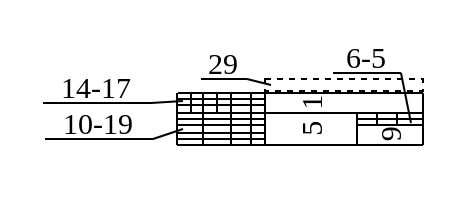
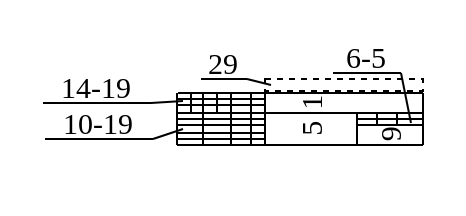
node "14-17": label "14-17" -> "14-19"
